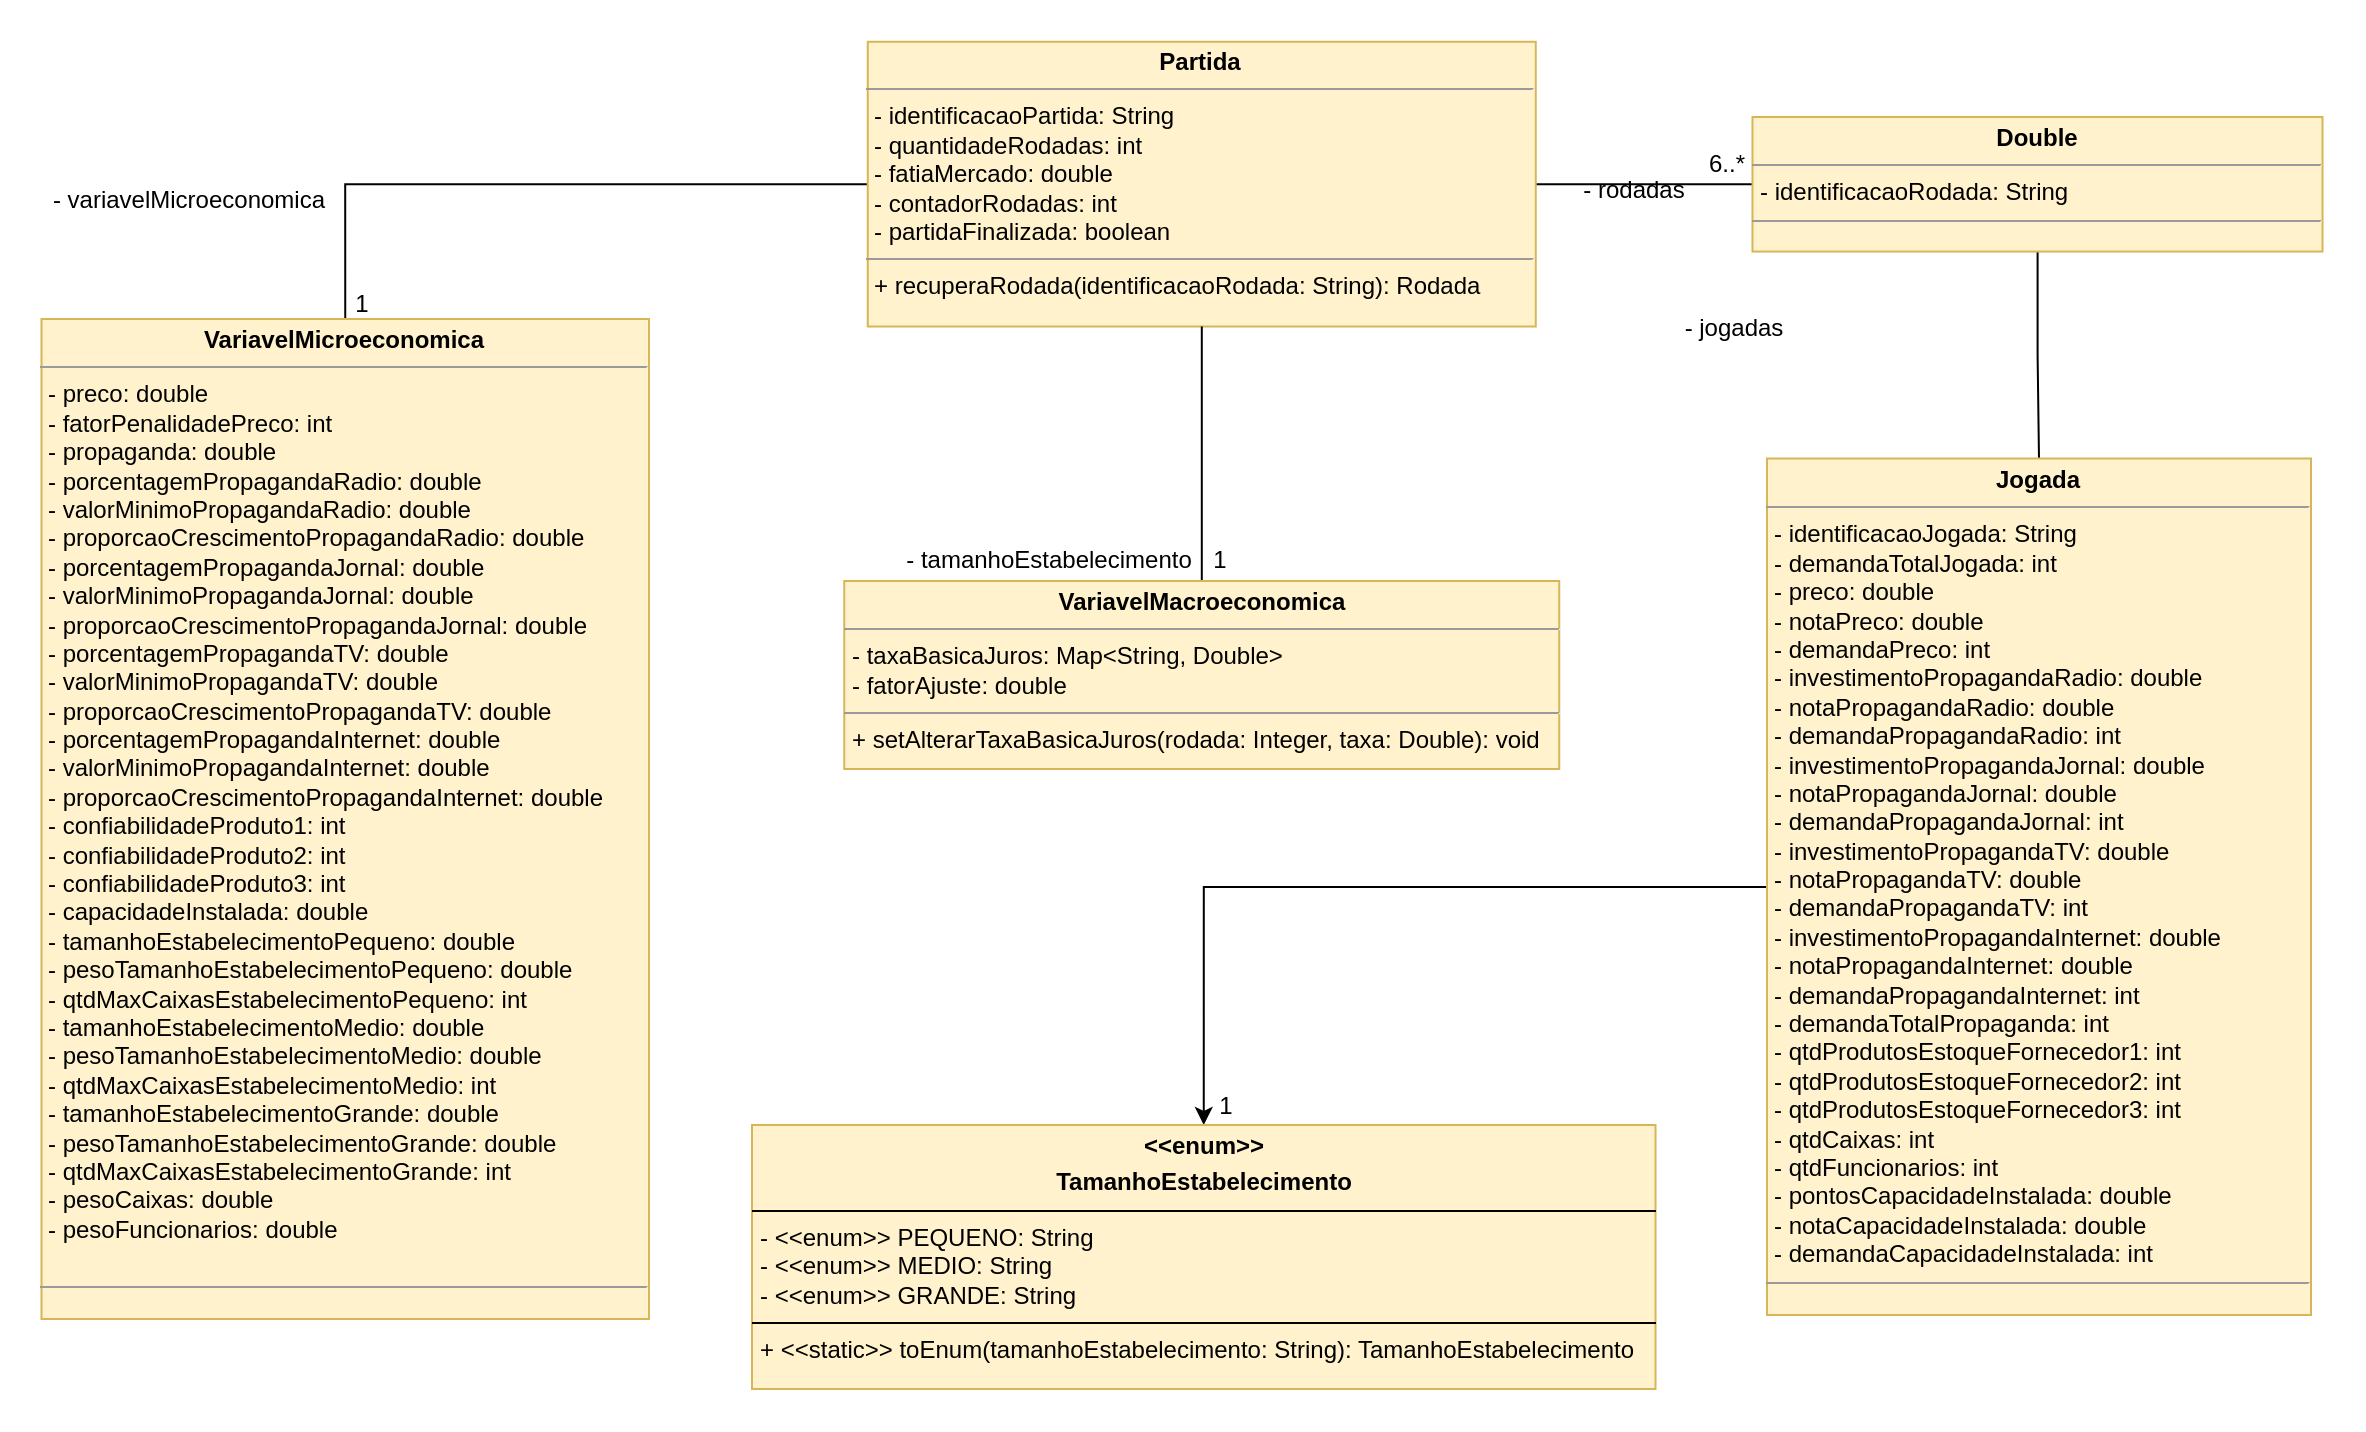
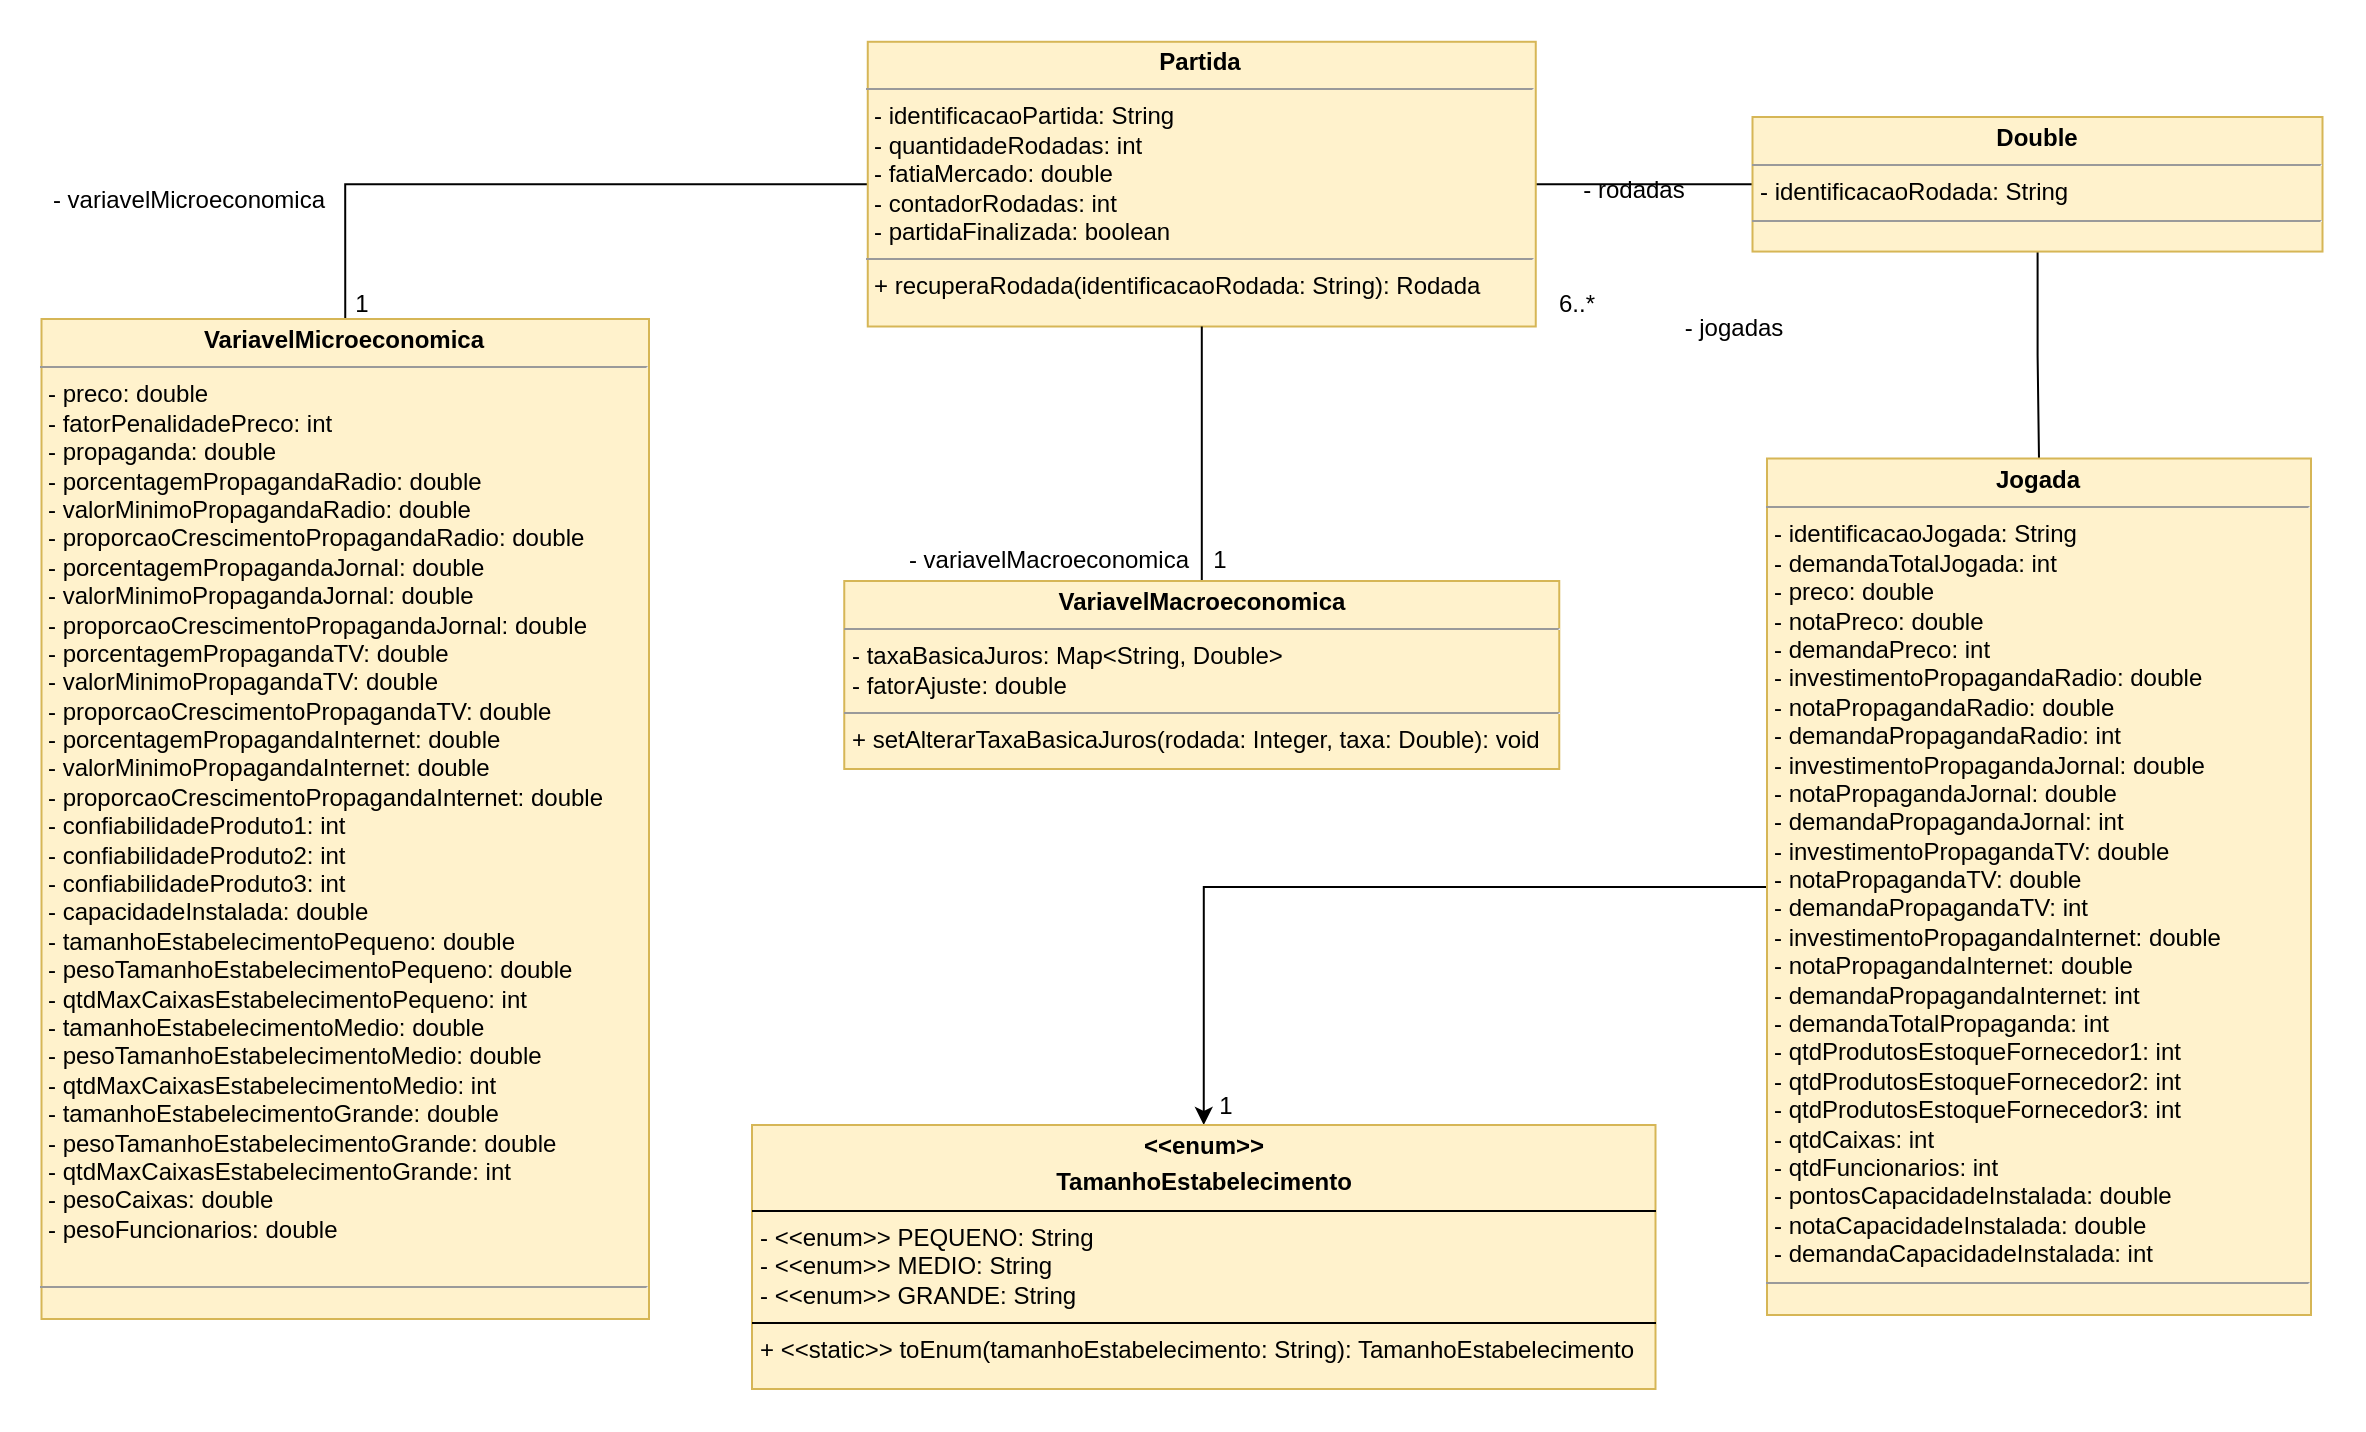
node "6..*": moved (1728, 165) -> (1578, 305)
node "- tamanhoEstabelecimento": label "- tamanhoEstabelecimento" -> "- variavelMacroeconomica"
